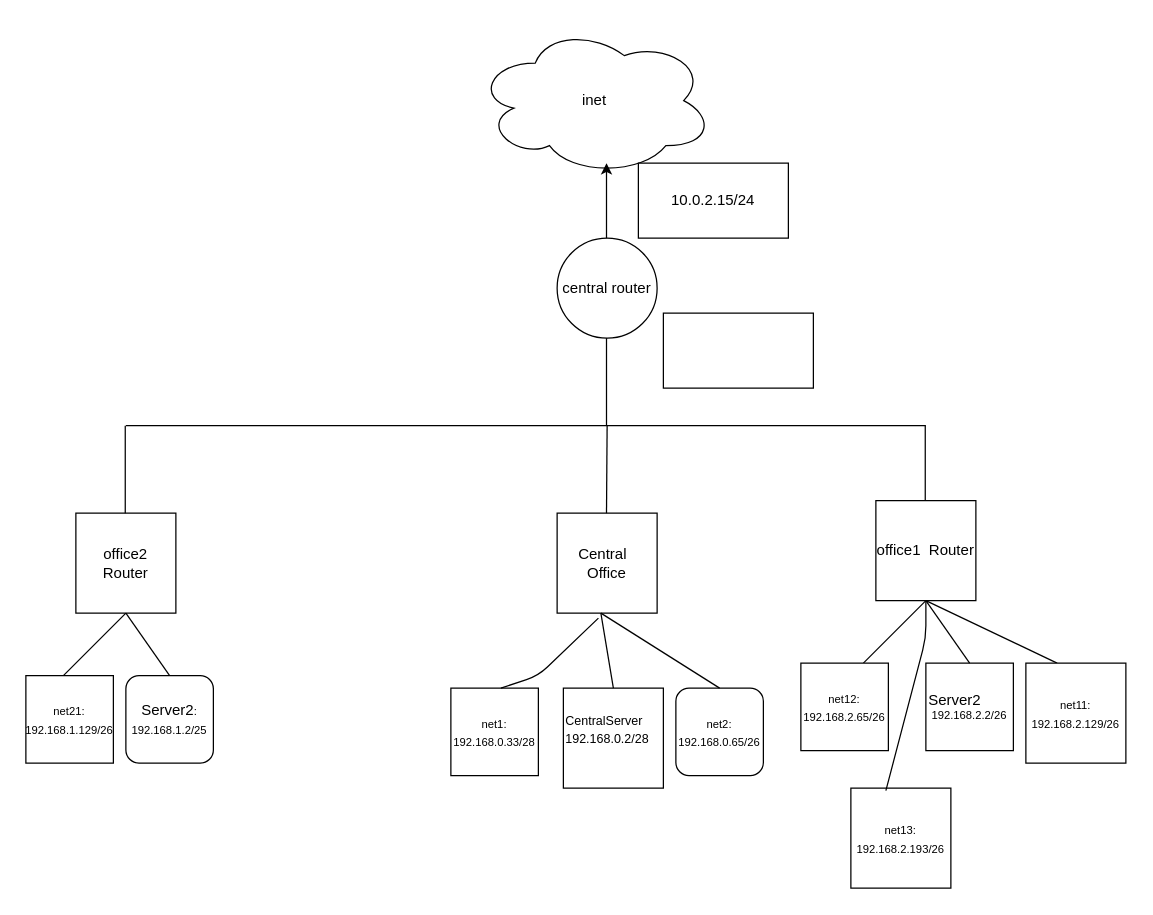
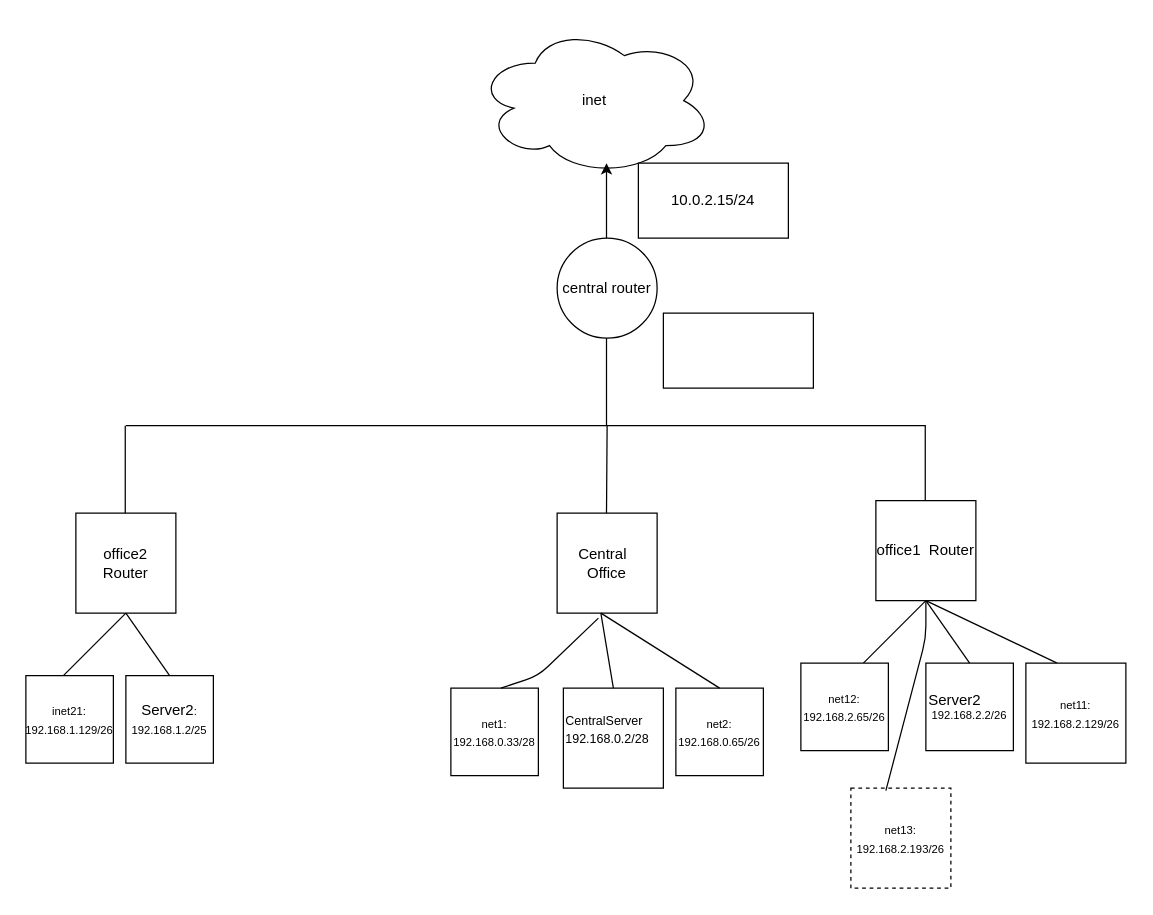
node "net21: 192.168.1.129/26": label "net21: 192.168.1.129/26" -> "inet21: 192.168.1.129/26"
node "Server2: 192.168.1.2/25": shape rounded rectangle -> rectangle
node "net2: 192.168.0.65/26": shape rounded rectangle -> rectangle
node "net13: 192.168.2.193/26": style solid -> dashed
